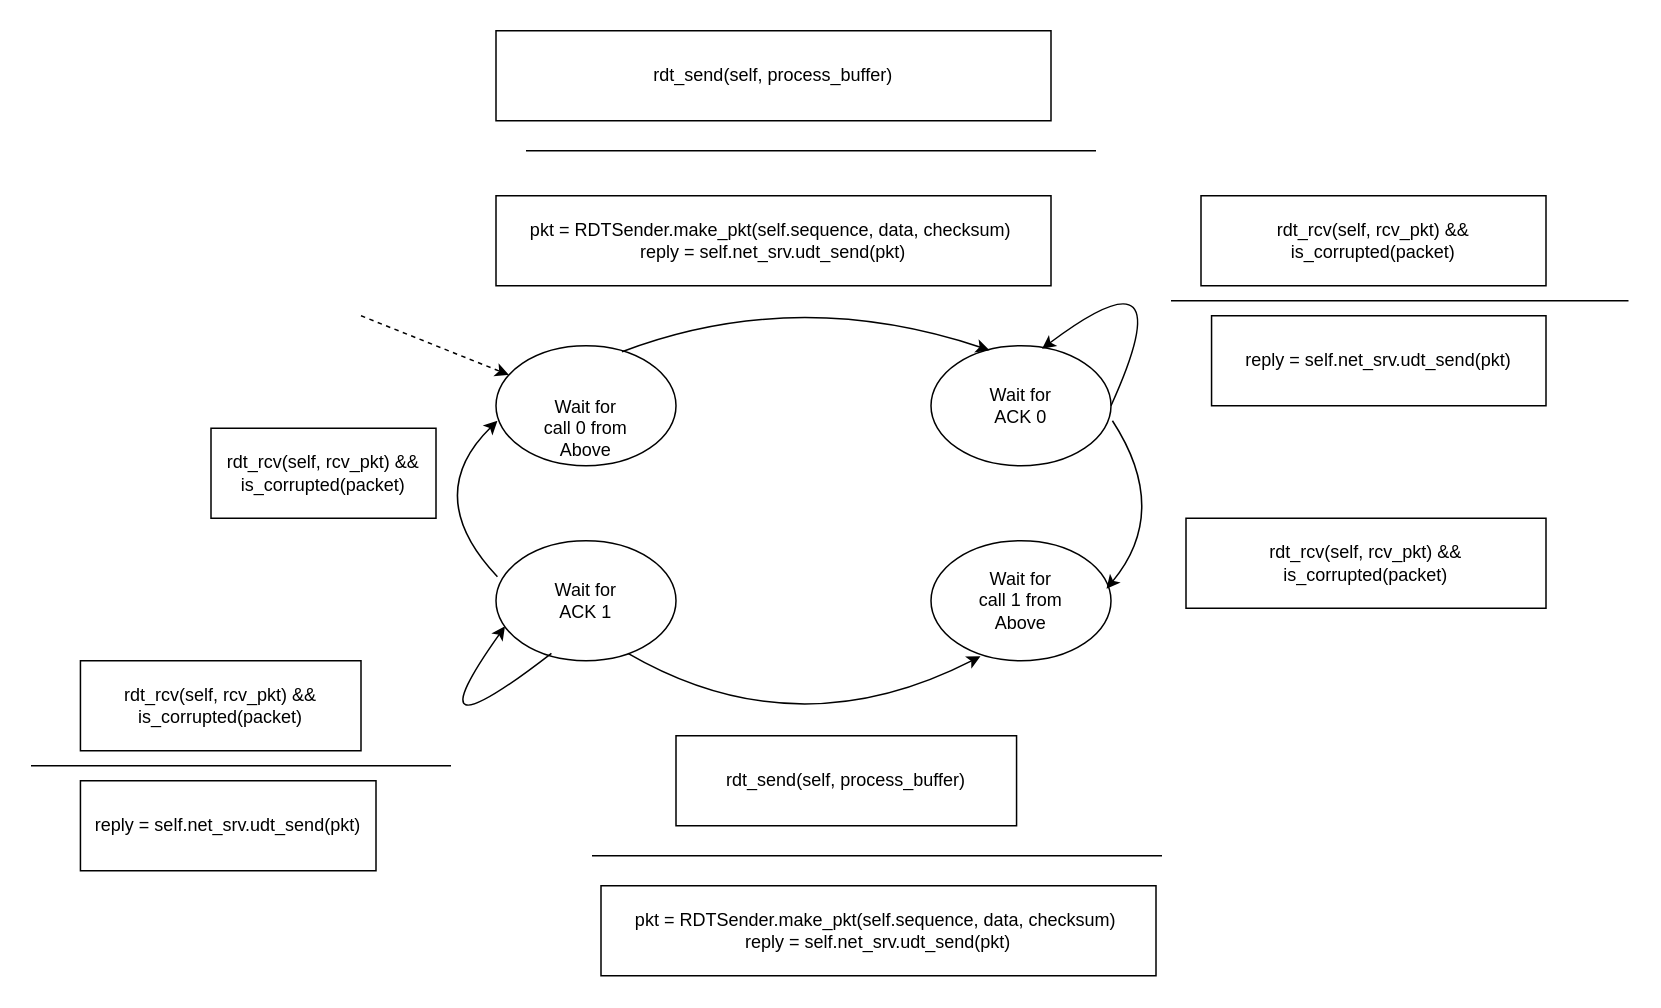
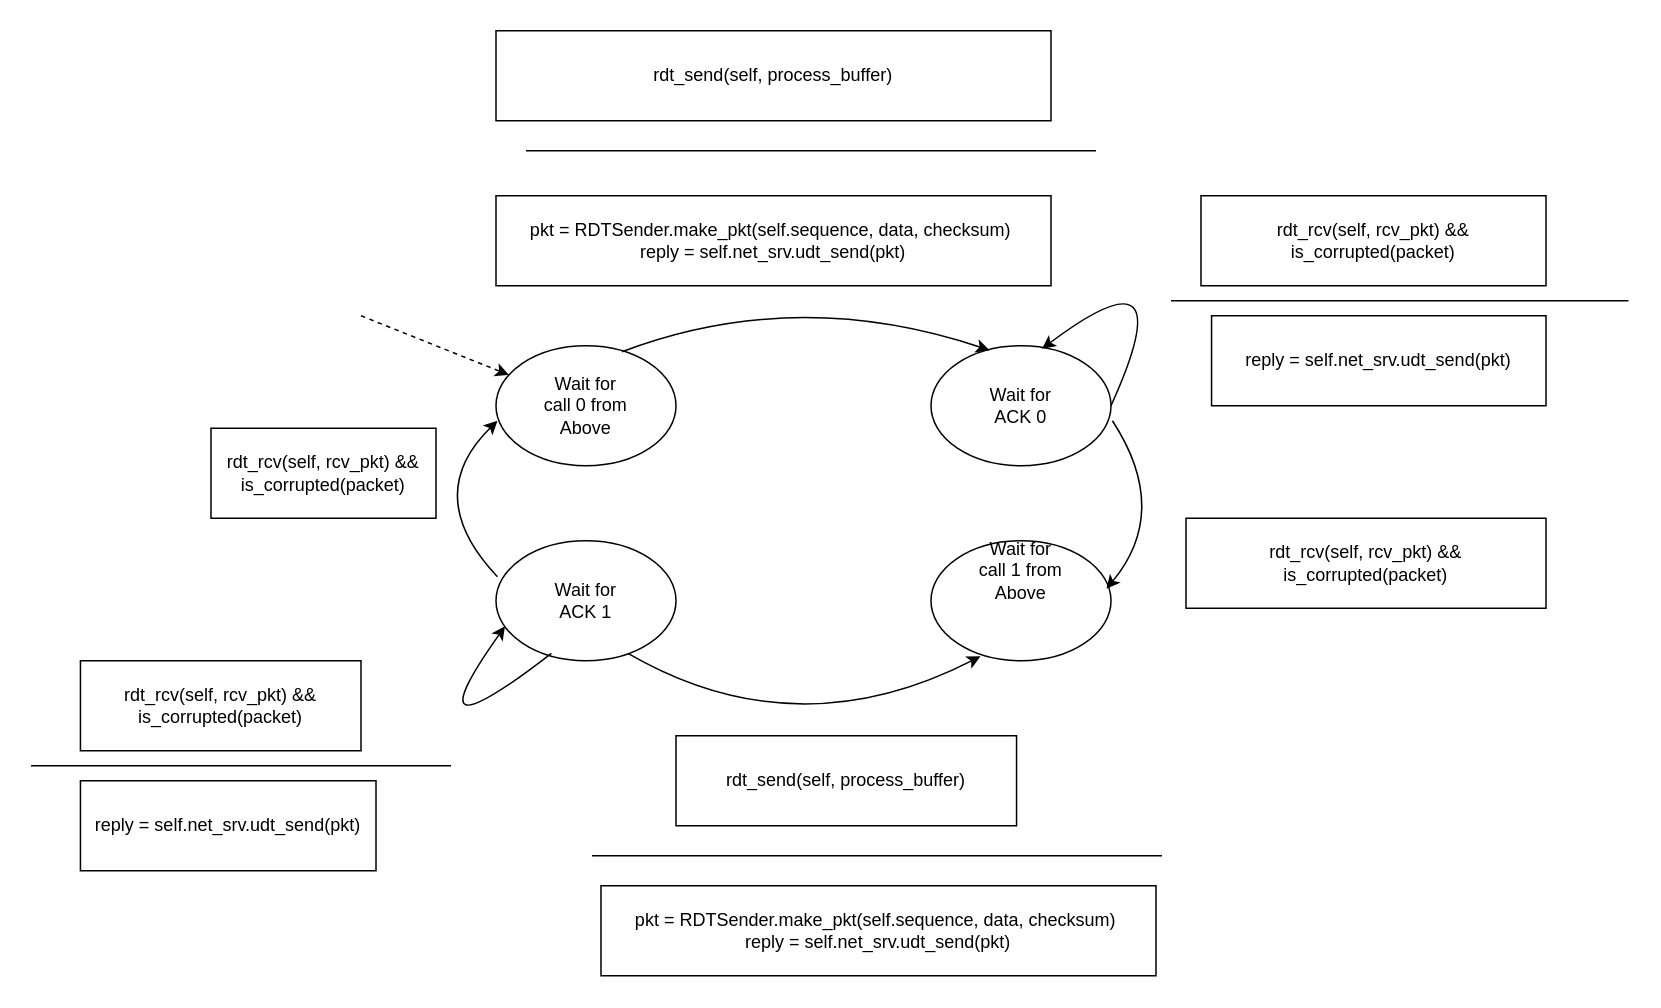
node "Wait for call 0 from Above": moved (586, 428) -> (586, 406)
node "Wait for call 1 from Above": moved (1021, 601) -> (1021, 571)
